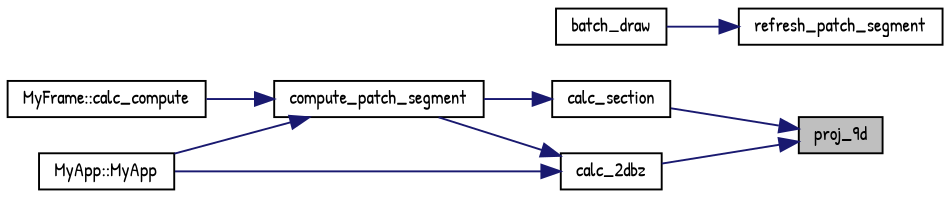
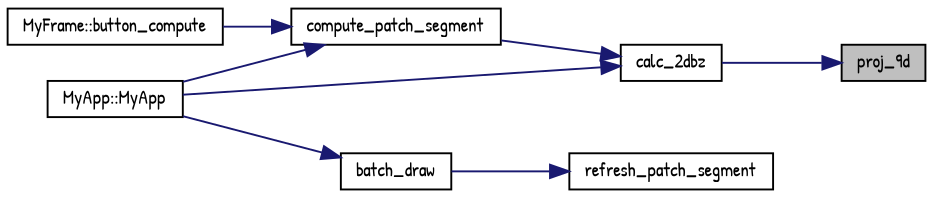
node "MyFrame::calc_compute": label "MyFrame::calc_compute" -> "MyFrame::button_compute"
node "calc_section": removed
edge "MyApp::MyApp" -> "batch_draw": added
